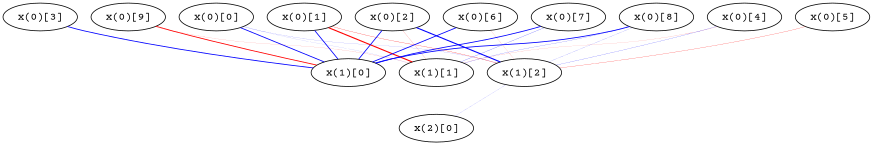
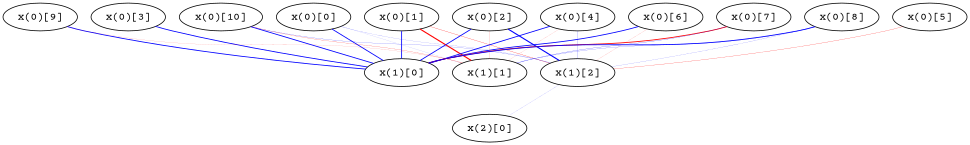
node "x(0)[10]": added
edge "x(0)[7]" -- "x(1)[0]": color blue -> red
edge "x(0)[4]" -- "x(1)[0]": added
edge "x(0)[9]" -- "x(1)[0]": color red -> blue
